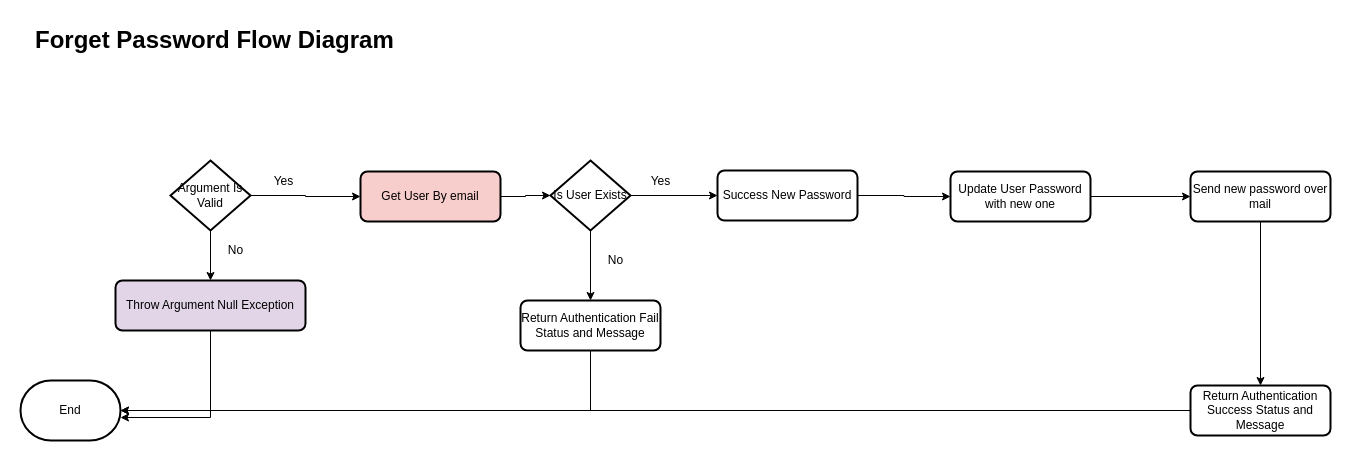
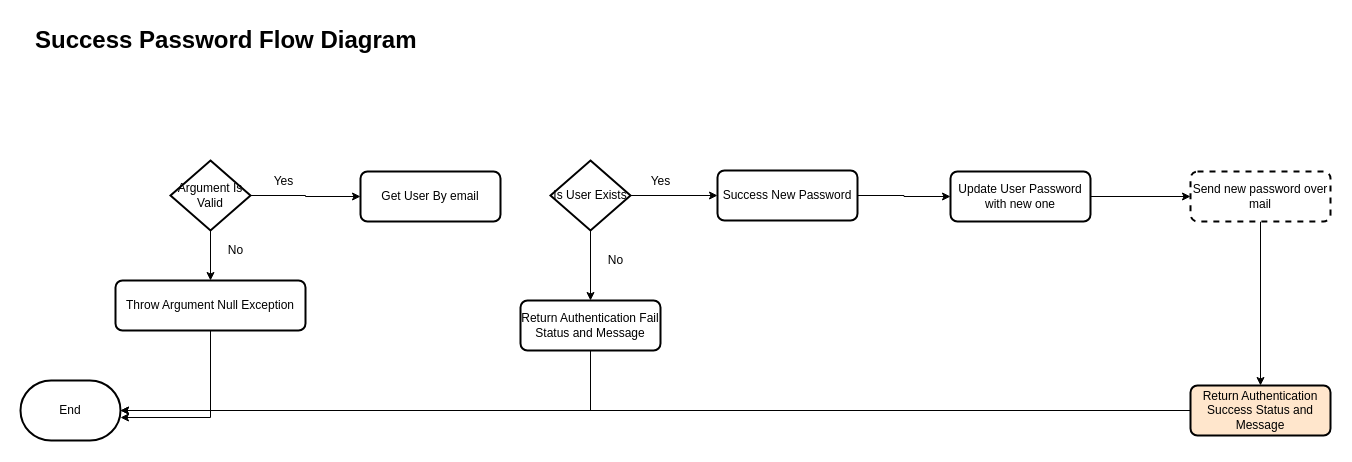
node "Forget Password Flow Diagram": label "Forget Password Flow Diagram" -> "Success Password Flow Diagram"
node "Get User By email": fillcolor #f8cecc -> #ffffff
edge "Get User By email" -> "Is User Exists": removed
node "Send new password over mail": style solid -> dashed
node "Throw Argument Null Exception": fillcolor #e1d5e7 -> #ffffff
node "Return Authentication Success Status and Message": fillcolor #ffffff -> #ffe6cc
